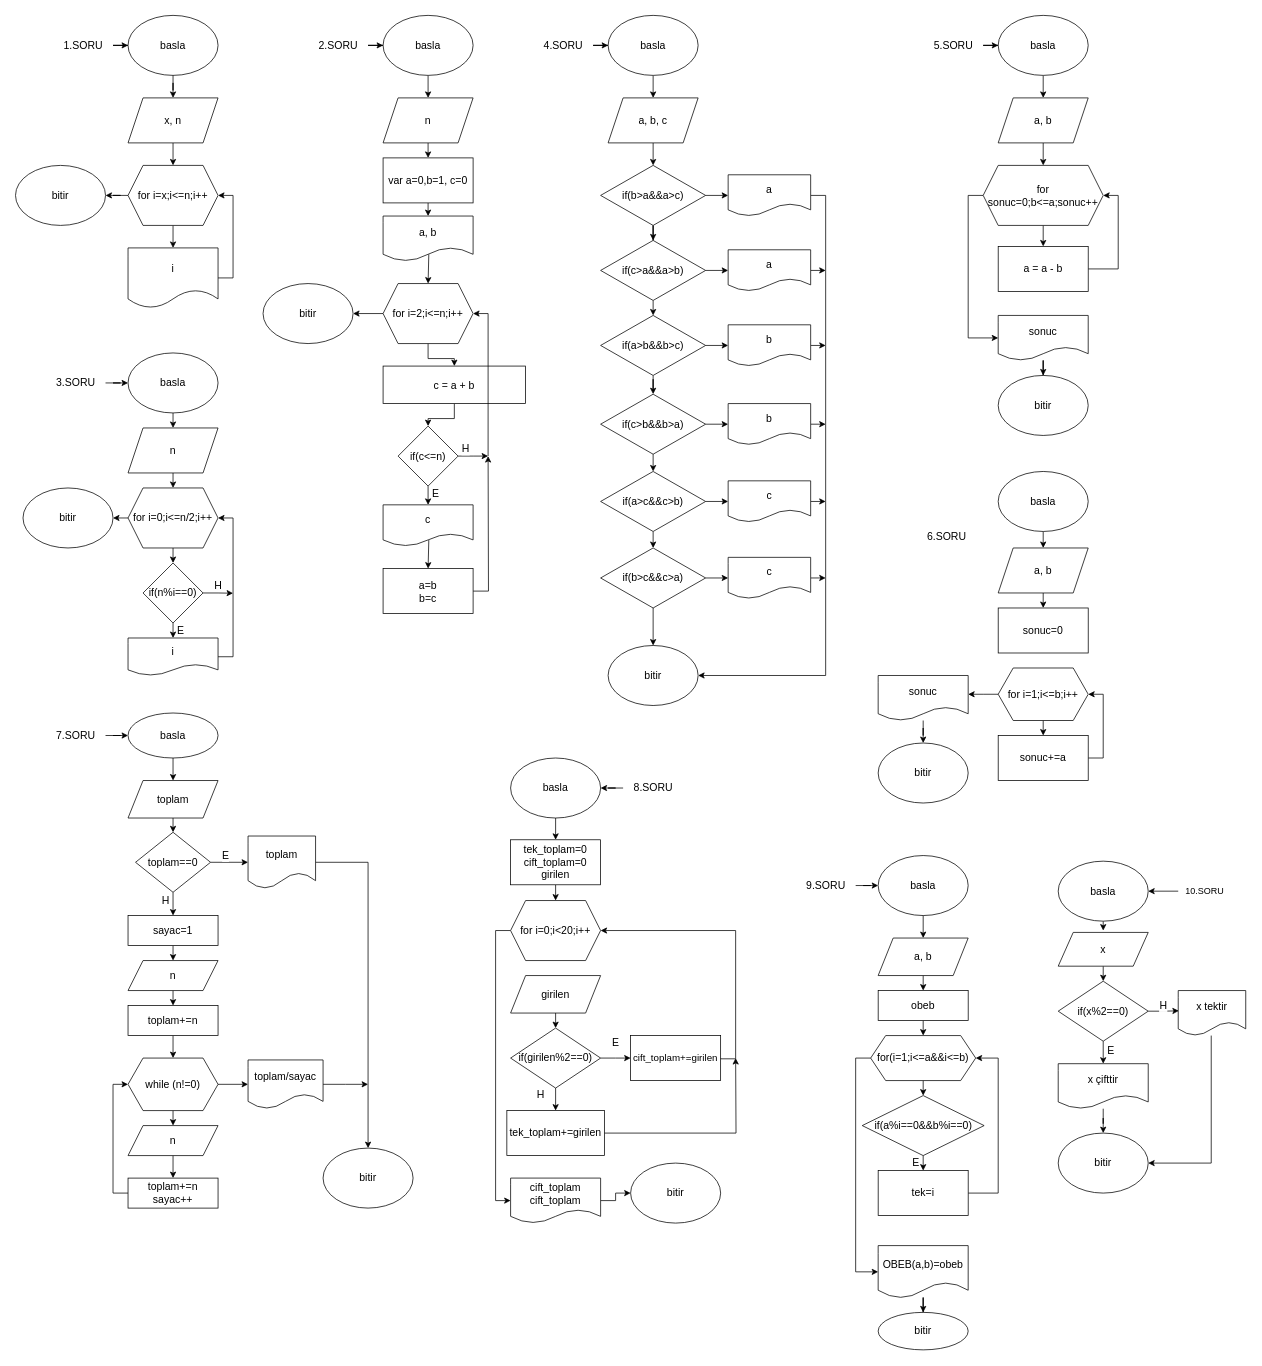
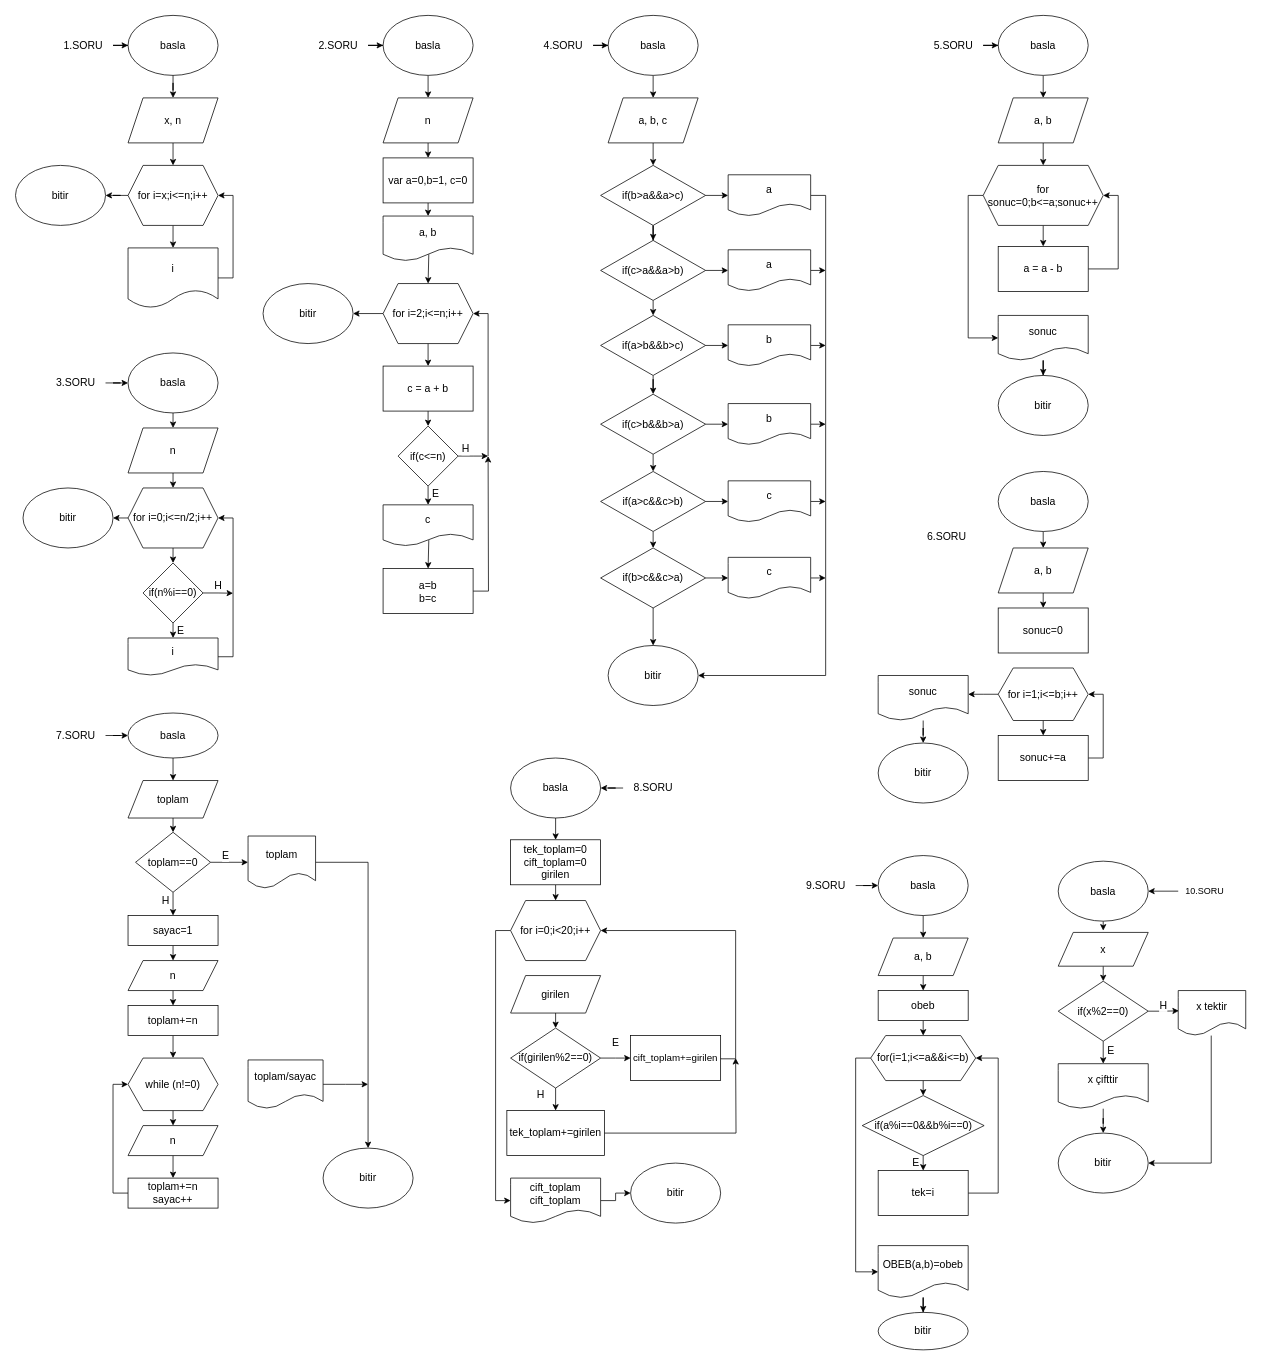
node "c = a + b": size 143x38 -> 90x45
edge "while (n!=0)" -> "toplam/sayac": removed
